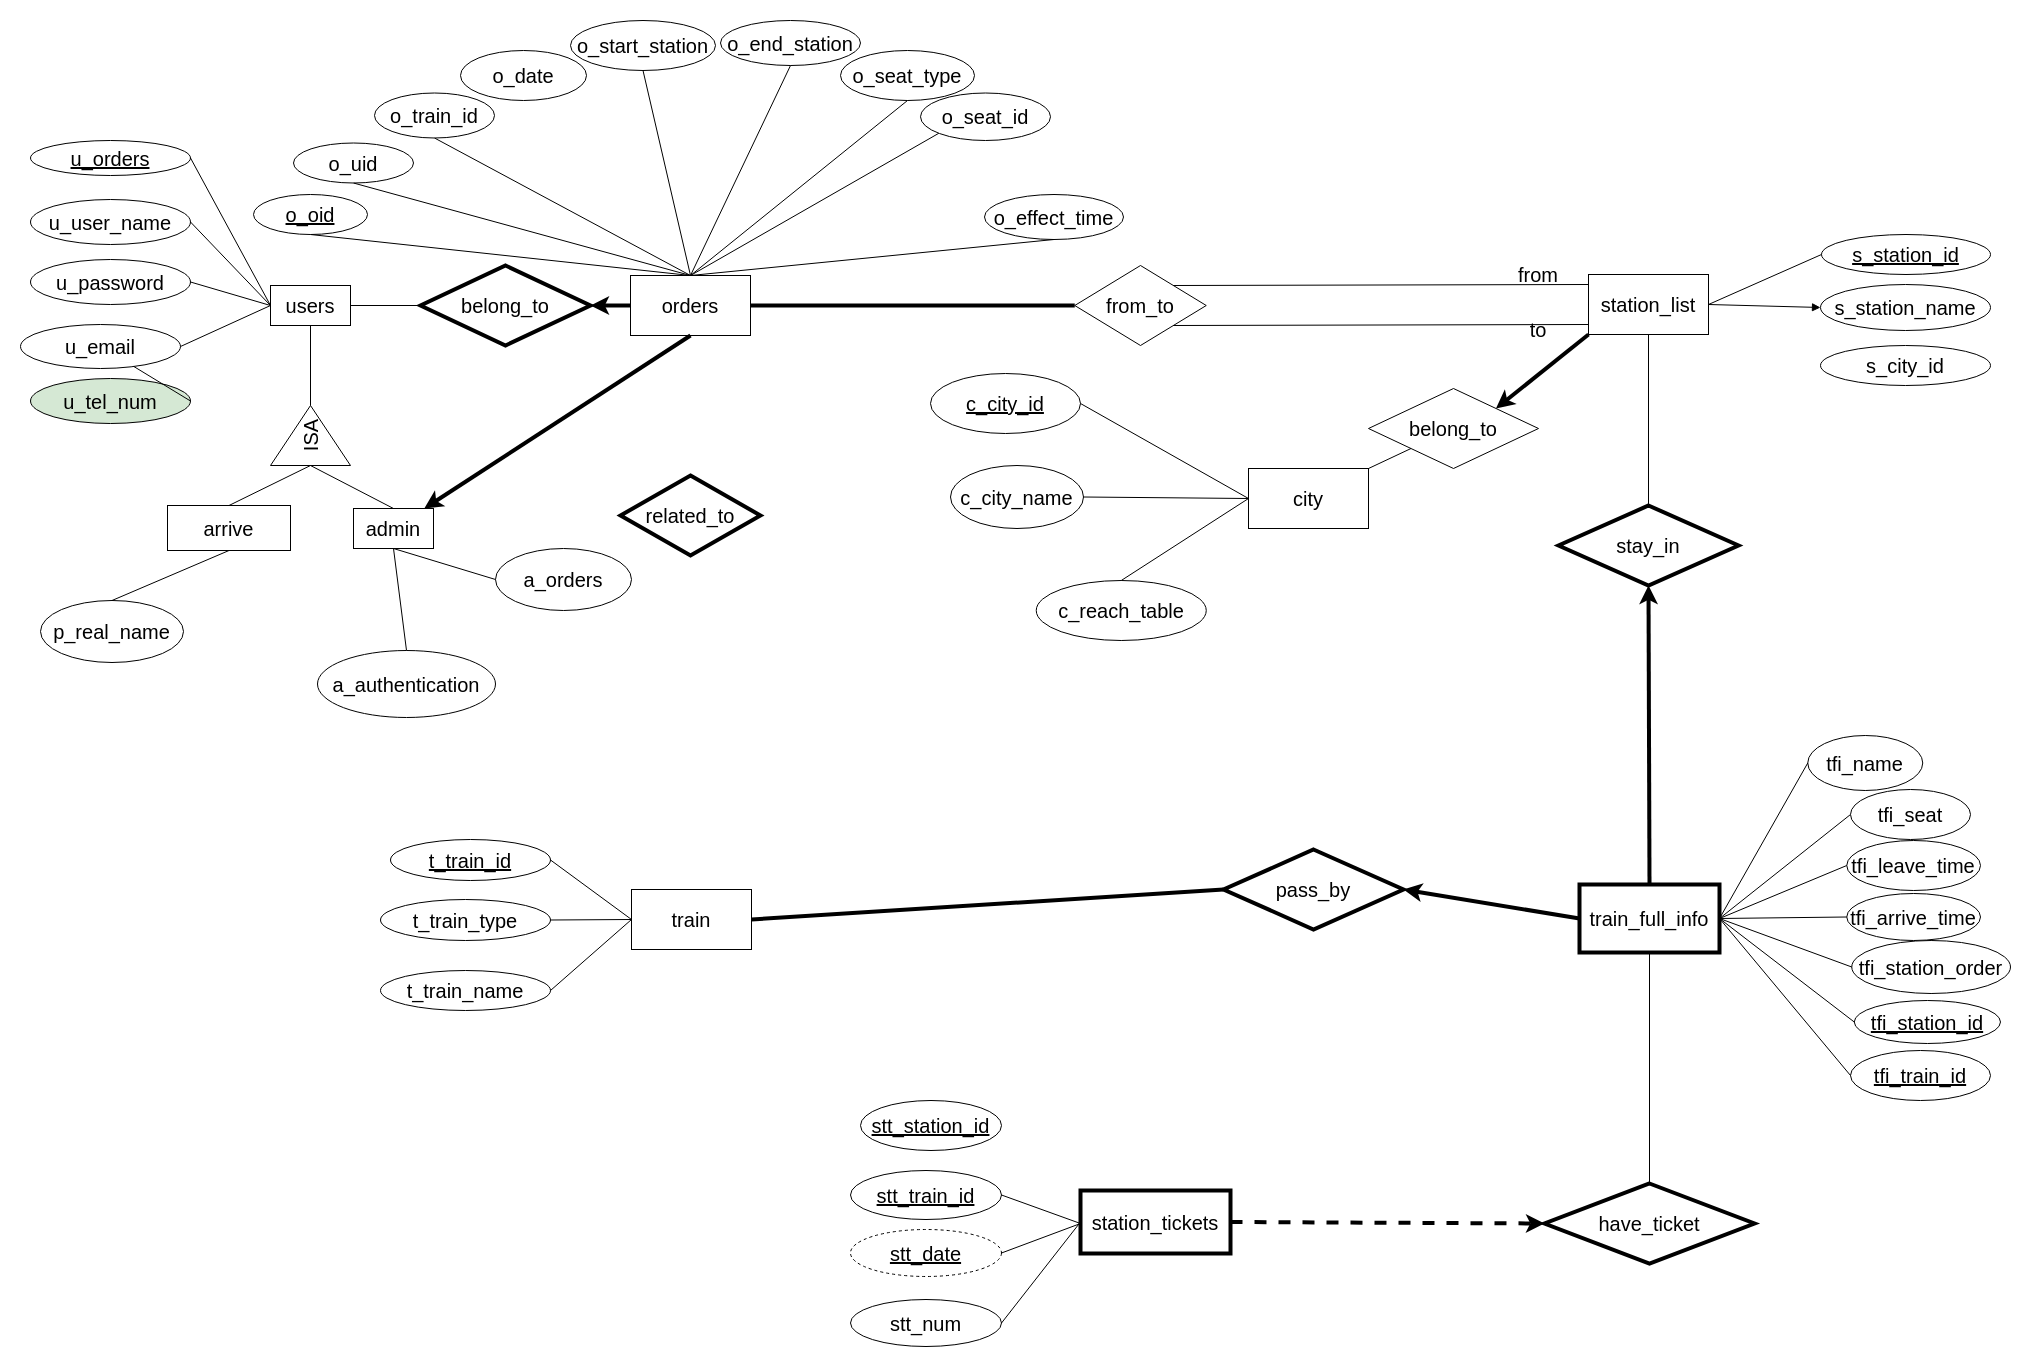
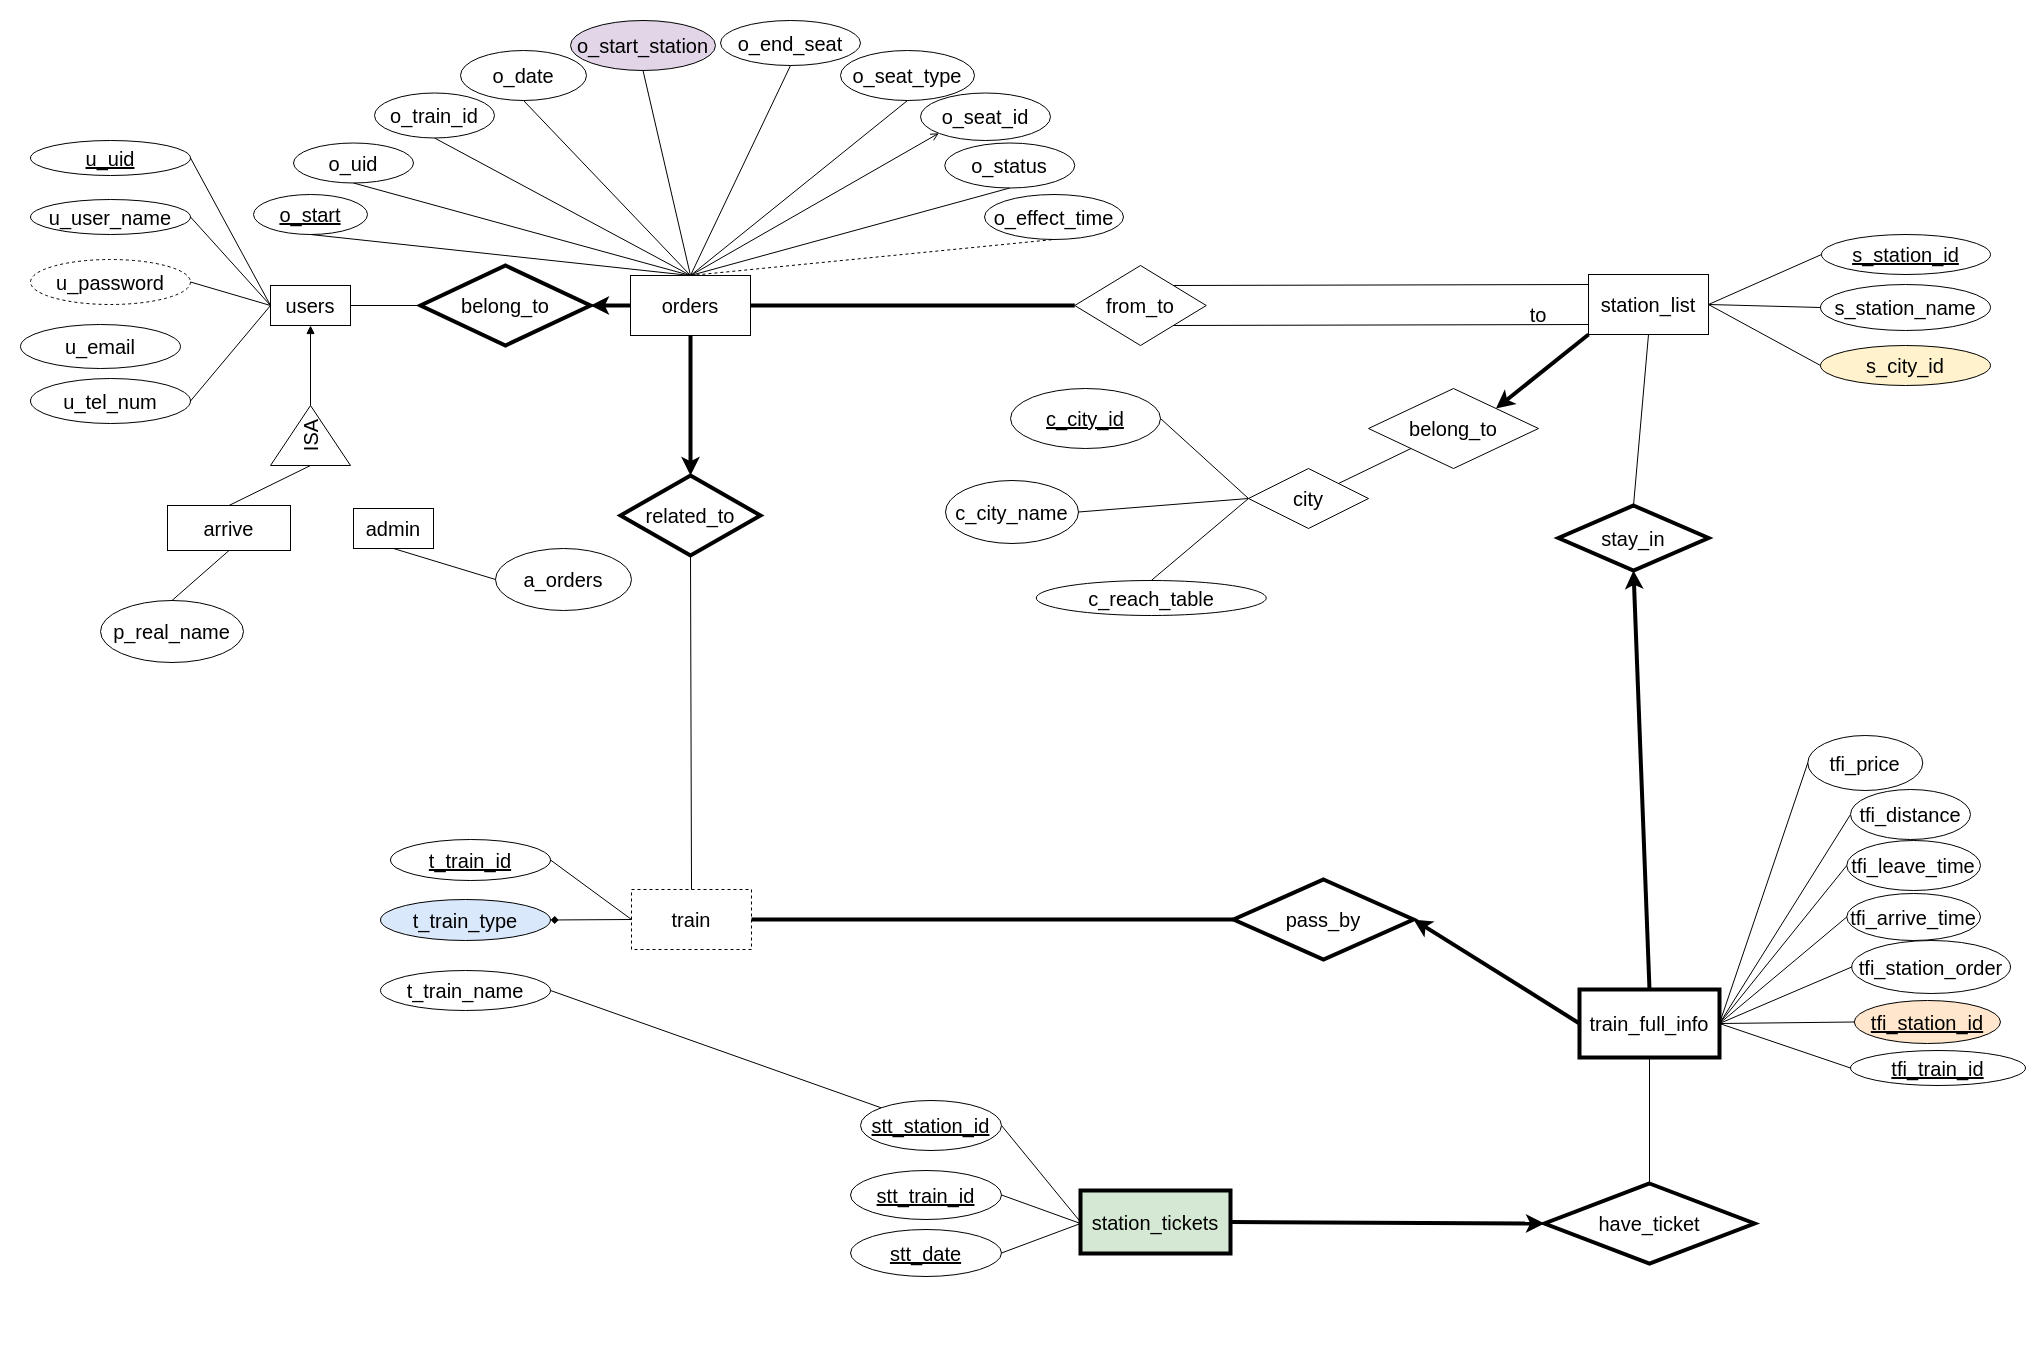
node "o_end_station": label "o_end_station" -> "o_end_seat"
node "o_start_station": fillcolor #ffffff -> #e1d5e7
edge "o_seat_id" -- "orders": arrowhead none -> open
node "u_orders": label "u_orders" -> "u_uid"
node "o_status": added
edge "o_date" -- "orders": added
node "o_oid": label "o_oid" -> "o_start"
node "u_user_name": size 160x45 -> 160x35
edge "o_status" -- "orders": added
edge "o_effect_time" -- "orders": style solid -> dashed
node "from": removed
node "u_password": style solid -> dashed
edge "station_list" -> "s_station_name": arrowhead block -> none
edge "users" -- "u_email": removed
node "to": moved (1539, 330) -> (1539, 315)
edge "users" -- "ISA": arrowhead none -> block
edge "station_list" -- "s_city_id": added
node "s_city_id": fillcolor #ffffff -> #fff2cc
edge "u_email" -- "u_tel_num": now "users" -- "u_tel_num"
node "u_tel_num": fillcolor #d5e8d4 -> #ffffff
node "c_city_id": moved (1006, 404) -> (1086, 419)
edge "orders" -> "admin": now "orders" -> "related_to"
edge "ISA" -- "admin": removed
node "c_city_name": moved (1017, 497) -> (1012, 512)
node "city": shape rectangle -> diamond
node "stay_in": size 180x80 -> 150x65
edge "admin" -- "a_authentication": removed
node "c_reach_table": size 170x60 -> 230x35
node "p_real_name": moved (112, 632) -> (172, 632)
node "a_authentication": removed
edge "related_to" -- "train": added
node "tfi_name": label "tfi_name" -> "tfi_price"
node "tfi_seat": label "tfi_seat" -> "tfi_distance"
node "pass_by": moved (1314, 890) -> (1324, 920)
node "train_full_info": moved (1650, 919) -> (1650, 1024)
node "t_train_type": fillcolor #ffffff -> #dae8fc
edge "train" -- "t_train_type": arrowhead none -> diamond
node "train": style solid -> dashed
edge "train" -- "t_train_name": now "stt_station_id" -- "t_train_name"
node "tfi_station_id": fillcolor #ffffff -> #ffe6cc
node "tfi_train_id": size 140x50 -> 175x35
edge "stt_station_id" -- "station_tickets": added
node "station_tickets": fillcolor #ffffff -> #d5e8d4
edge "station_tickets" -> "have_ticket": style dashed -> solid
node "stt_date": style dashed -> solid
edge "station_tickets" -- "stt_num": removed
node "stt_num": removed
